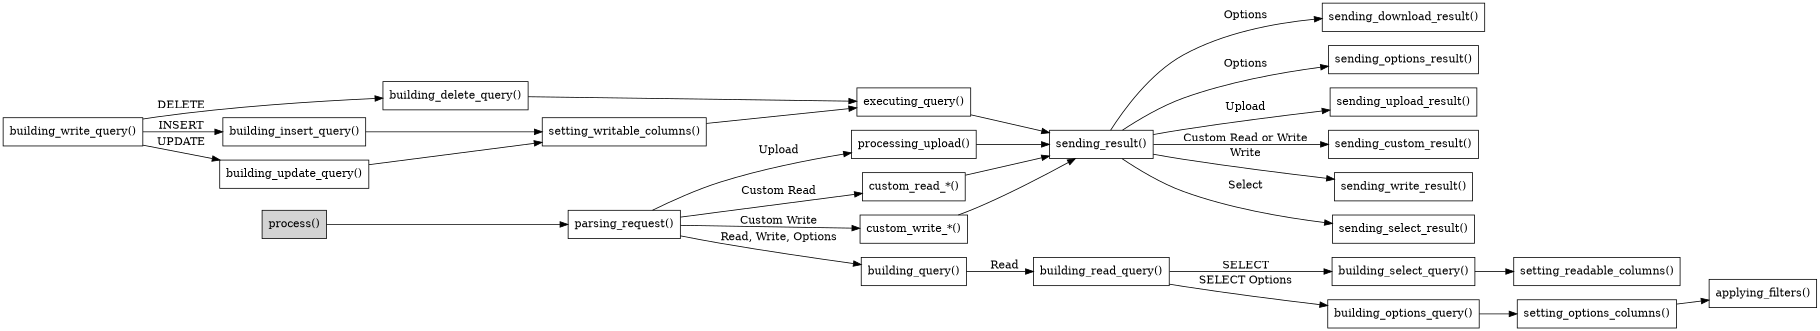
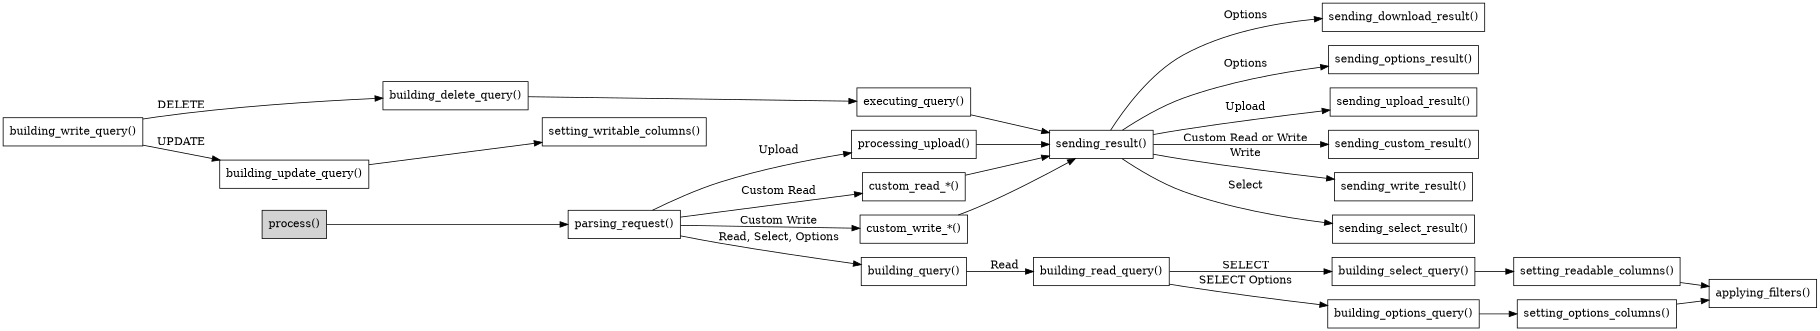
edge "setting_writable_columns()" -> "executing_query()": removed
node "building_insert_query()": removed
edge "parsing_request()" -> "building_query()": label "Read, Write, Options" -> "Read, Select, Options"
edge "setting_readable_columns()" -> "applying_filters()": added
